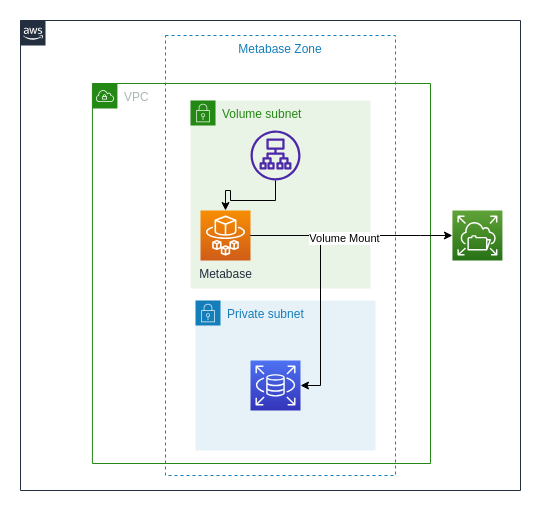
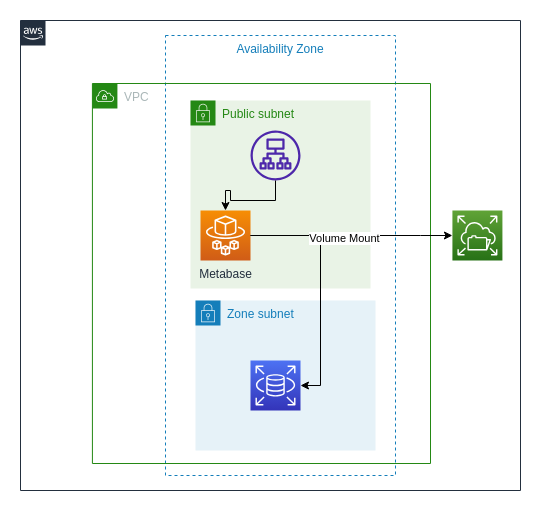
node "Metabase Zone": label "Metabase Zone" -> "Availability Zone"
node "Volume subnet": label "Volume subnet" -> "Public subnet"
node "Private subnet": label "Private subnet" -> "Zone subnet"
